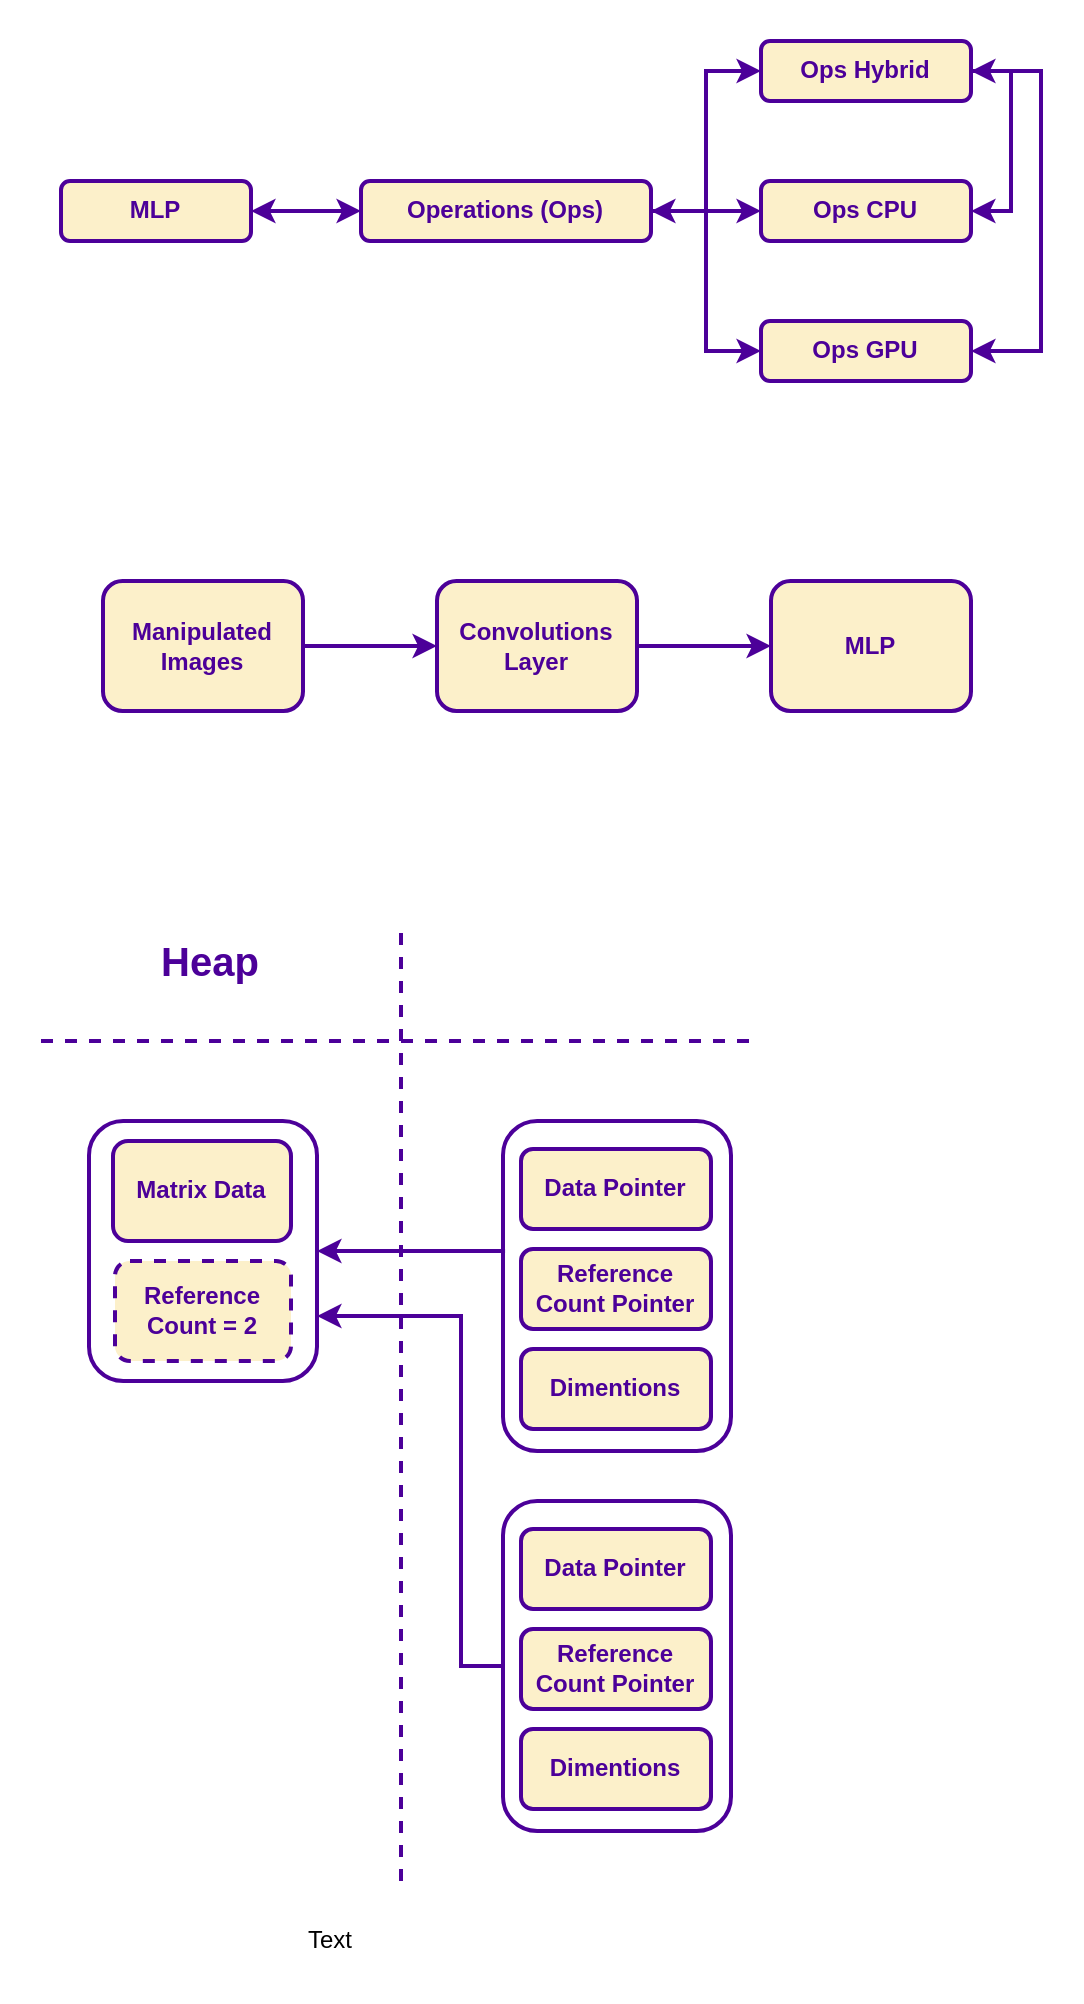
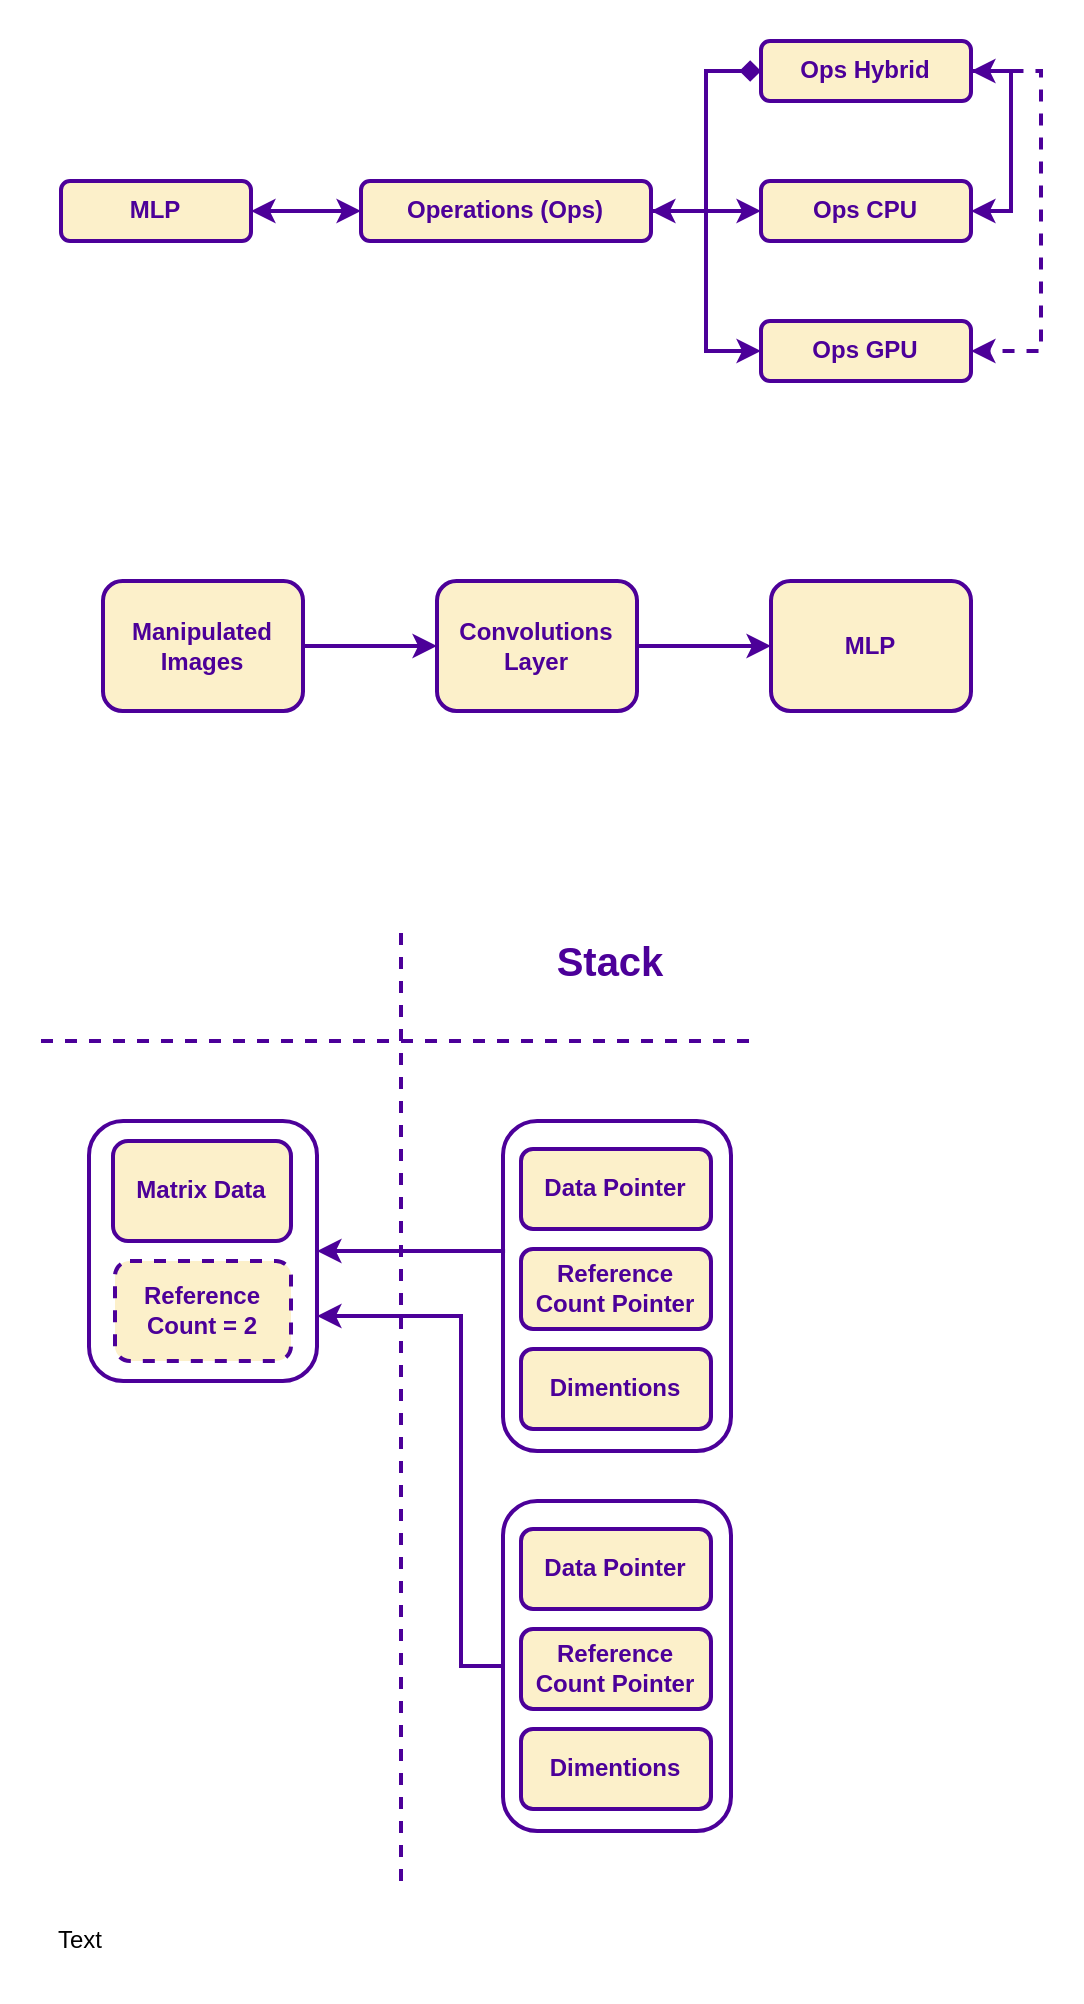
edge "Ops Hybrid" -- "Operations (Ops)": arrowhead classic -> diamond
edge "Ops Hybrid" -- "Ops GPU": style solid -> dashed
node "Heap": removed
node "Stack": added
node "Text": moved (331, 1941) -> (81, 1941)
